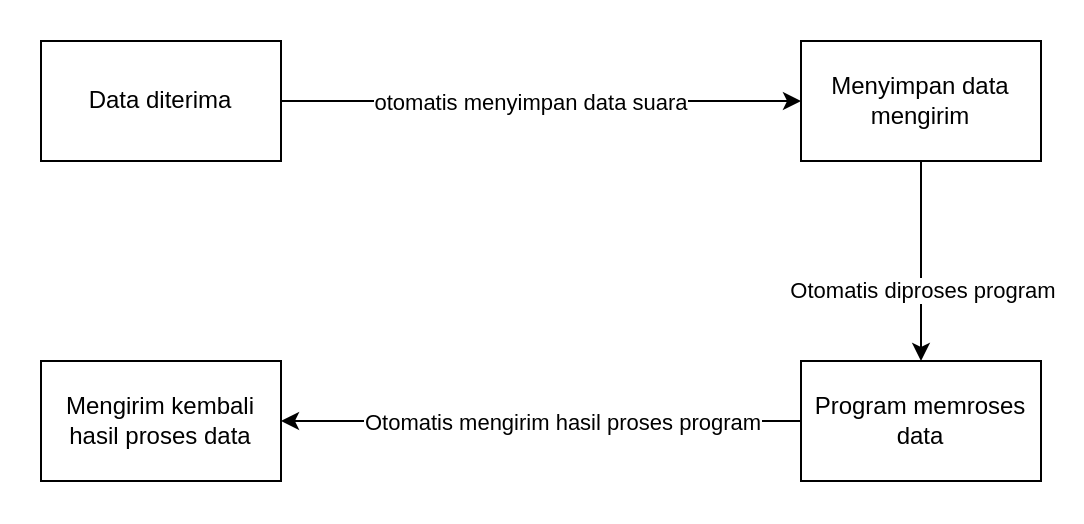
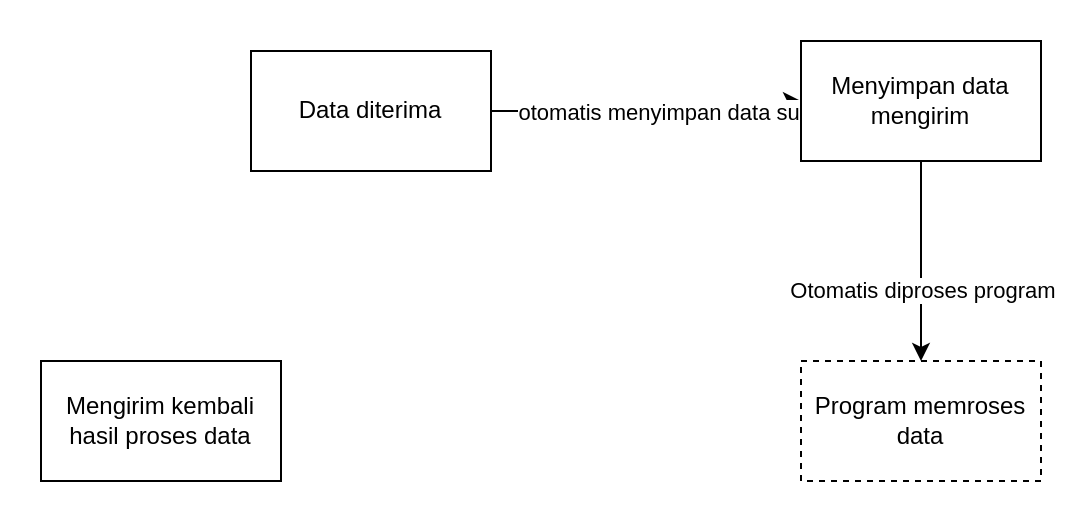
node "Data diterima": moved (161, 101) -> (371, 111)
edge "Program memroses data" -> "Mengirim kembali hasil proses data": removed, label "Otomatis mengirim hasil proses program"
node "Program memroses data": style solid -> dashed
